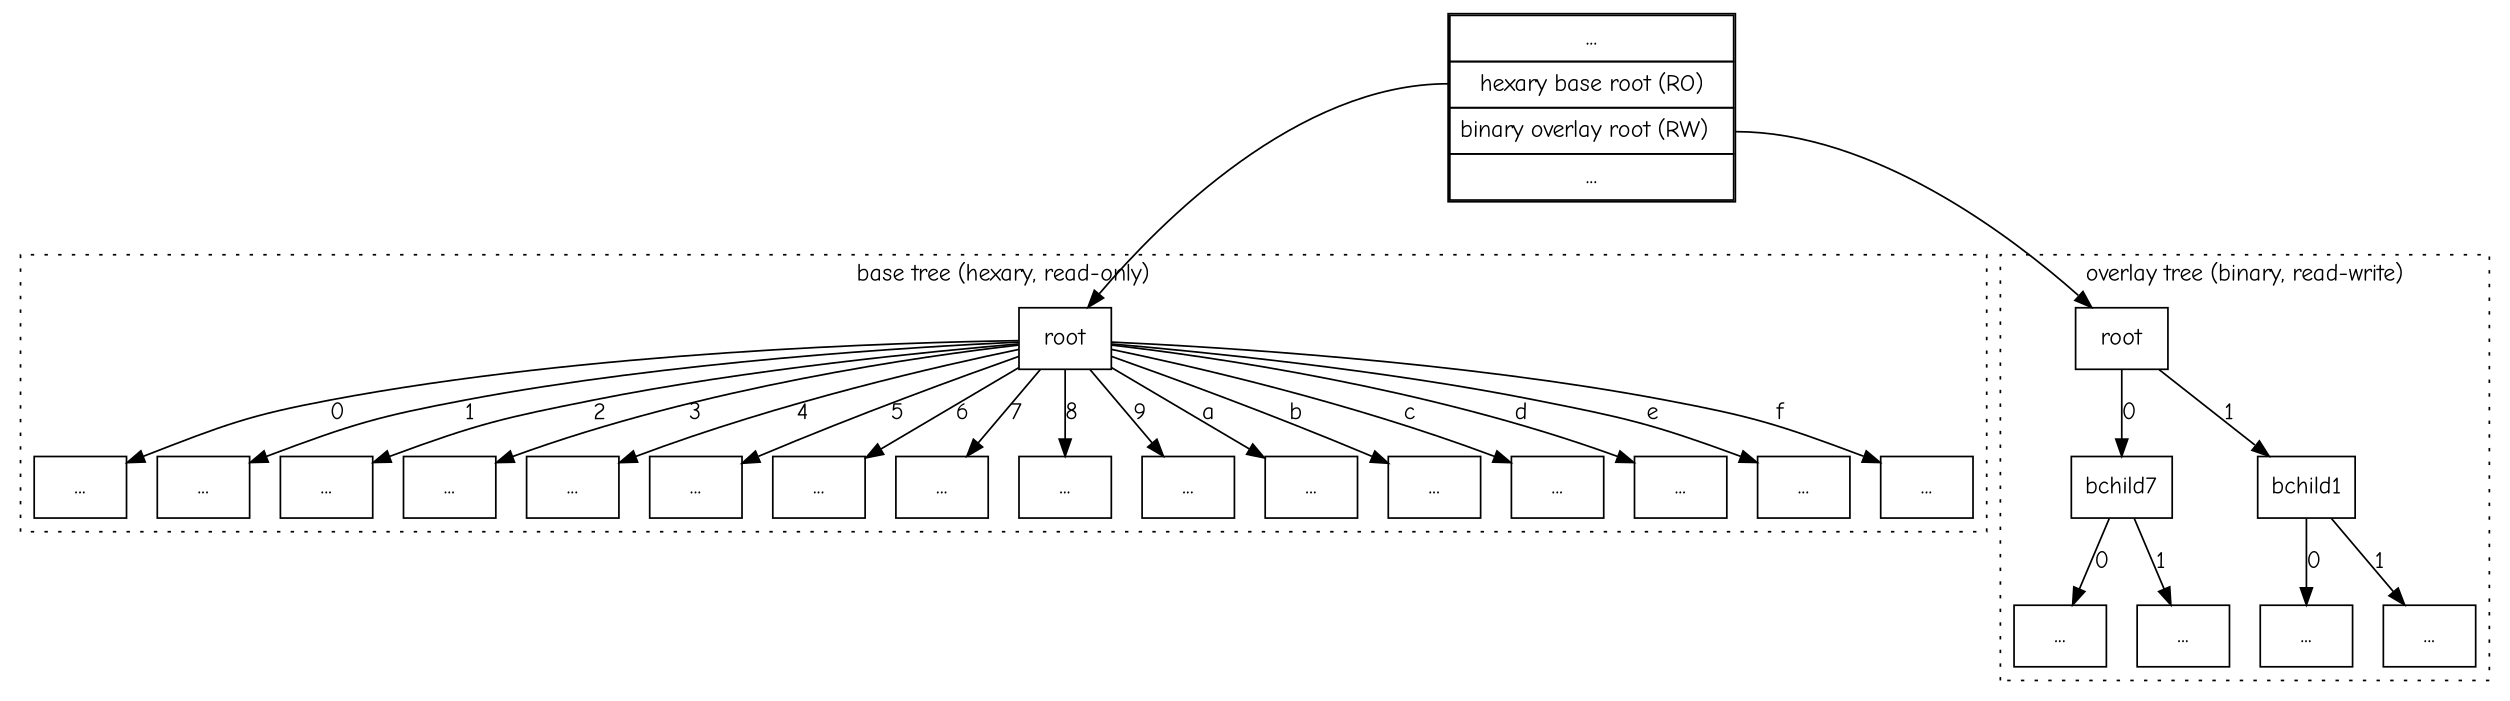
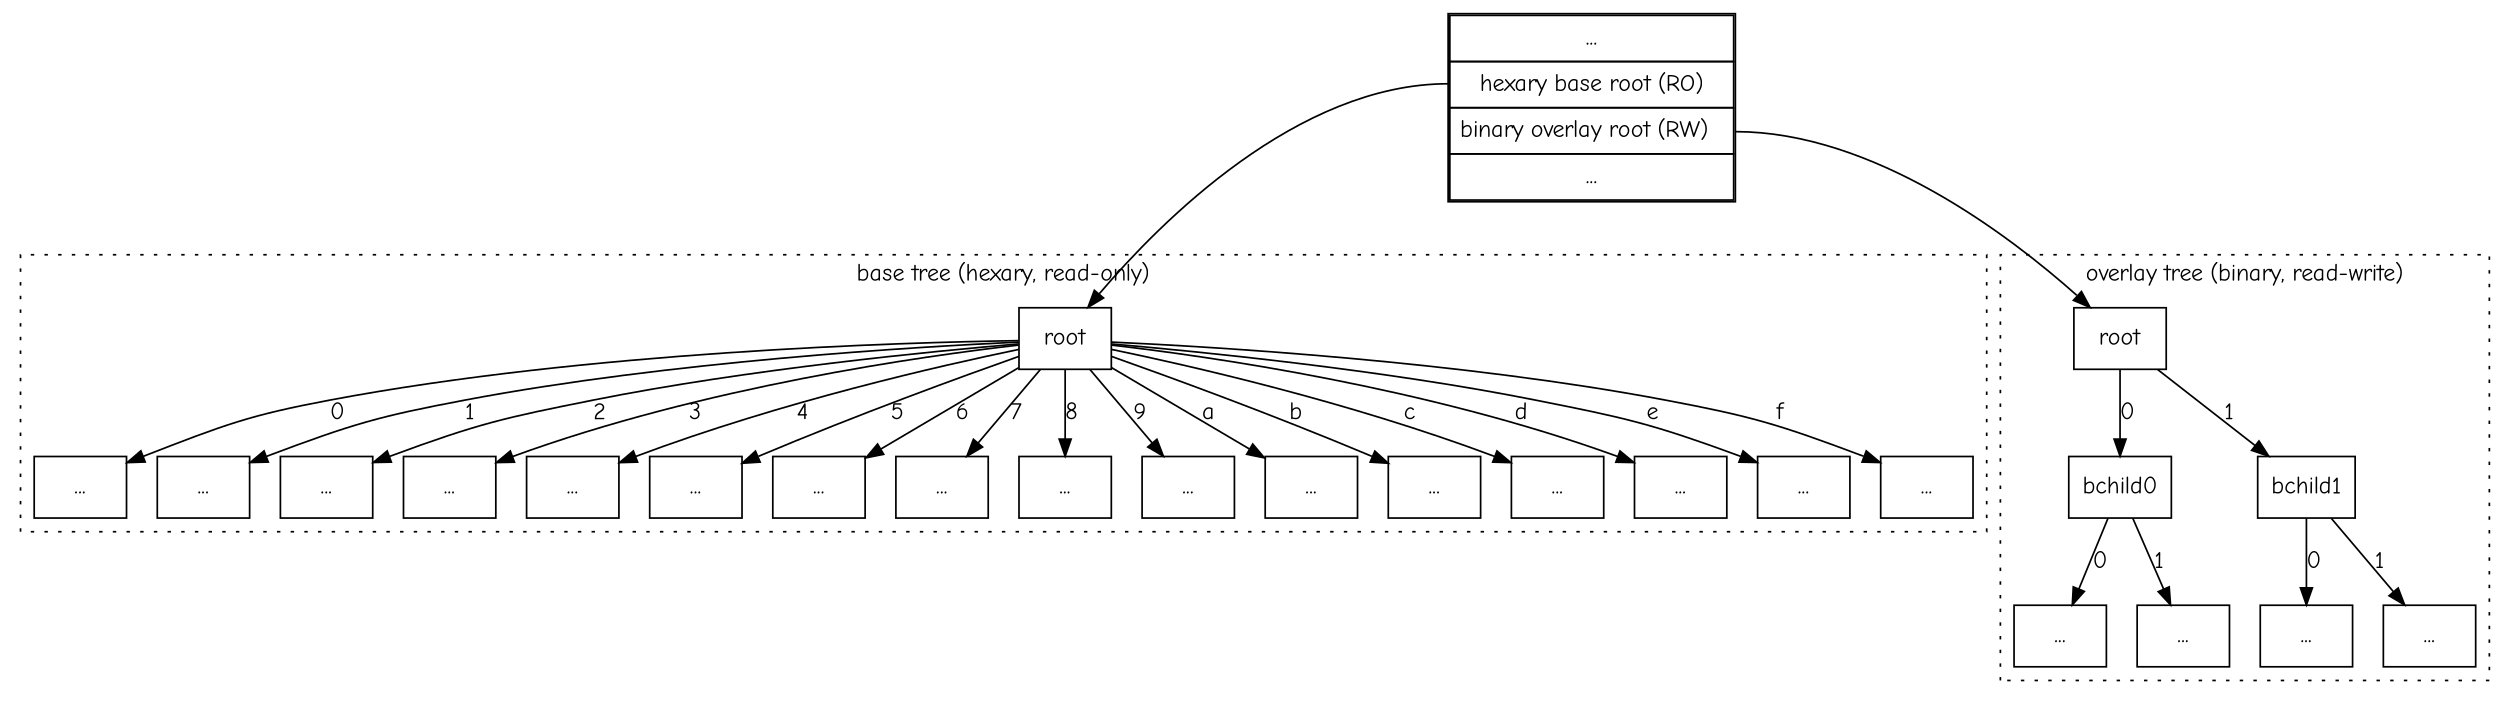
node "bchild7": label "bchild7" -> "bchild0"
